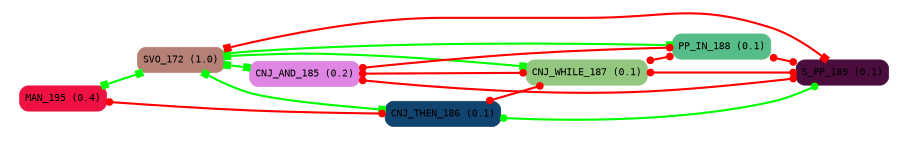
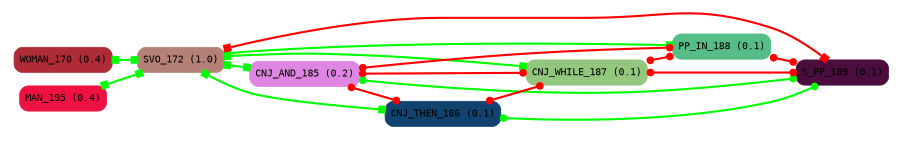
node "WOMAN_170 (0.4)": added
edge "S_PP_189 (0.1)" -- "CNJ_AND_185 (0.2)": color red -> green
edge "MAN_195 (0.4)" -- "CNJ_THEN_186 (0.1)": now "CNJ_AND_185 (0.2)" -- "CNJ_THEN_186 (0.1)"
